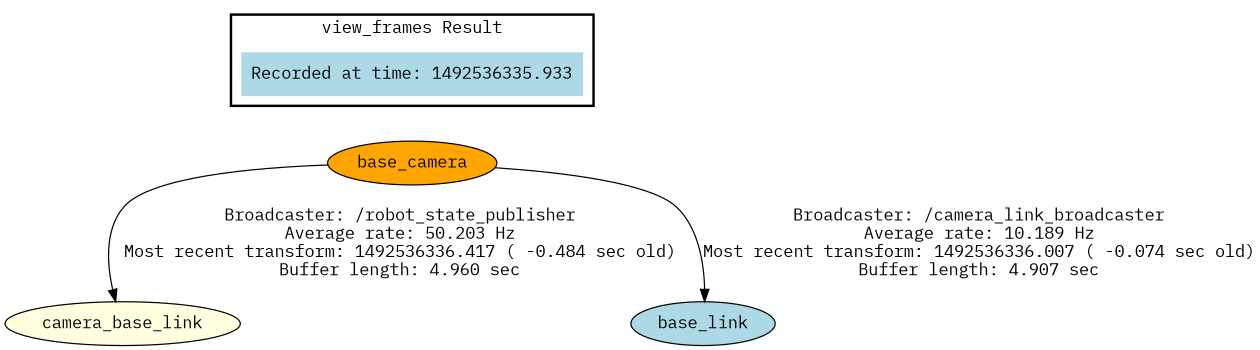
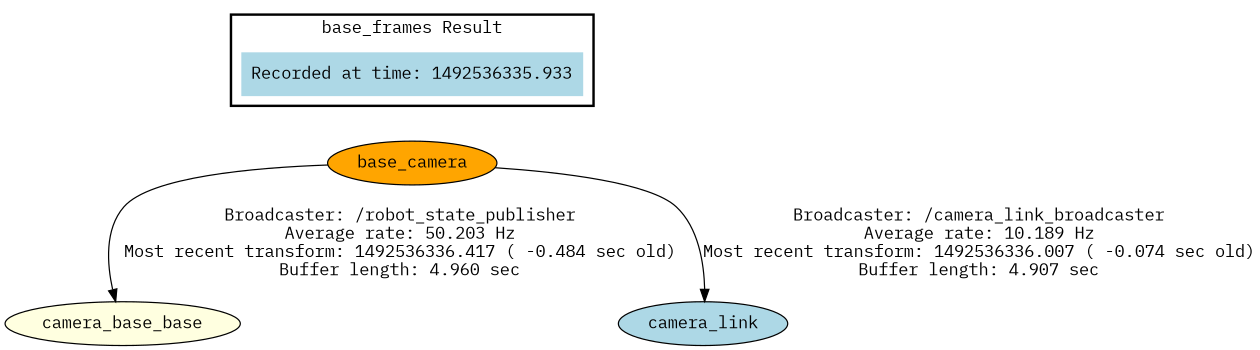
cluster "view_frames Result": label "view_frames Result" -> "base_frames Result"
node "camera_base_link": label "camera_base_link" -> "camera_base_base"
node "base_link": label "base_link" -> "camera_link"
